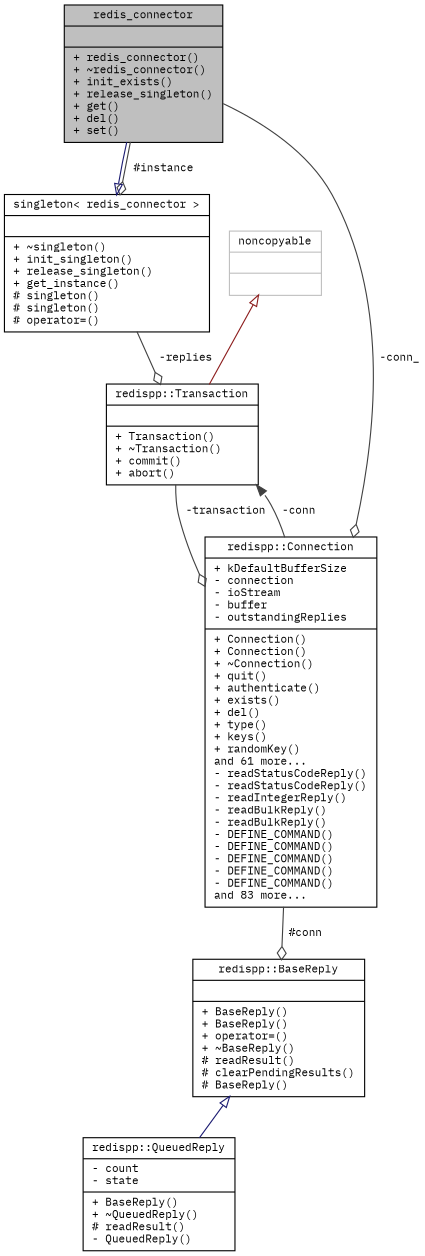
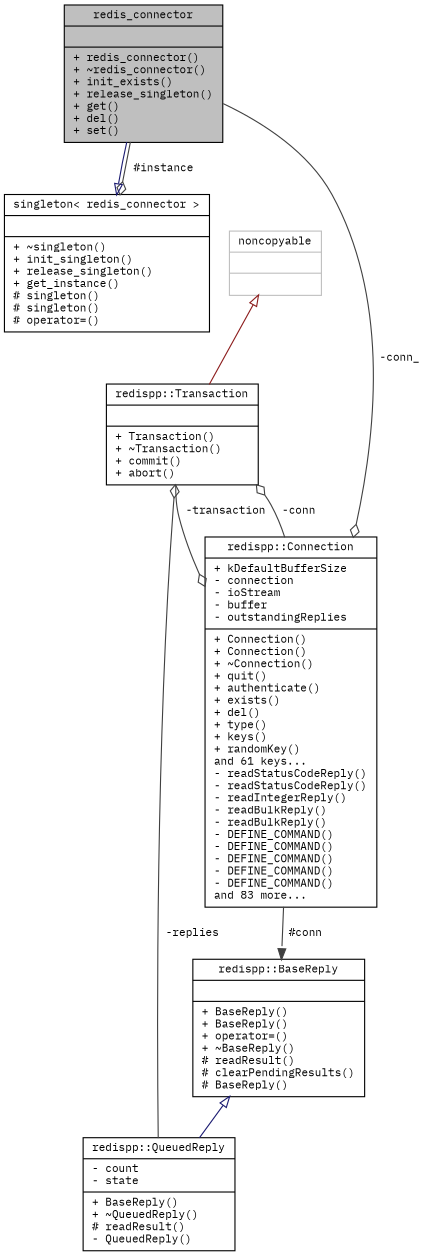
edge "singleton< redis_connector >" -> "redispp::Transaction": now "redispp::QueuedReply" -> "redispp::Transaction"
edge "redispp::Connection" -> "redispp::Transaction": arrowhead normal -> odiamond
node "redispp::Connection": text "and 61 more..." -> "and 61 keys..."
edge "redispp::Connection" -> "redispp::BaseReply": arrowhead odiamond -> normal
